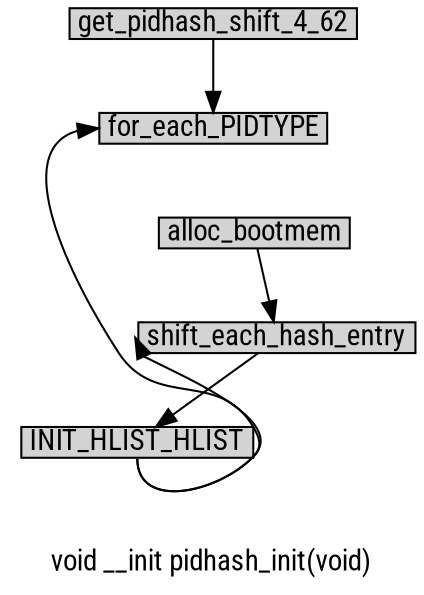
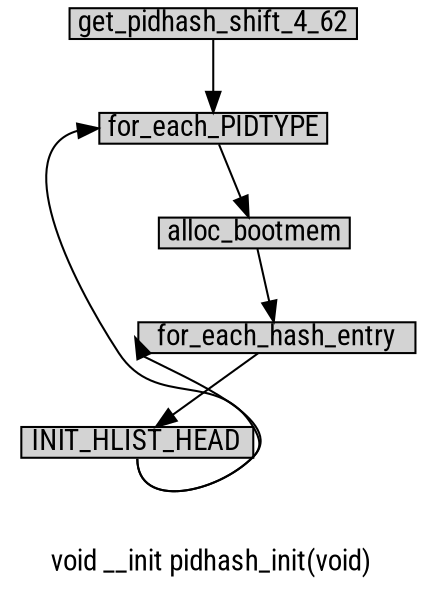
edge "for_each_PIDTYPE" -> "alloc_bootmem": added
node "shift_each_hash_entry": label "shift_each_hash_entry" -> "for_each_hash_entry"
node "INIT_HLIST_HLIST": label "INIT_HLIST_HLIST" -> "INIT_HLIST_HEAD"
